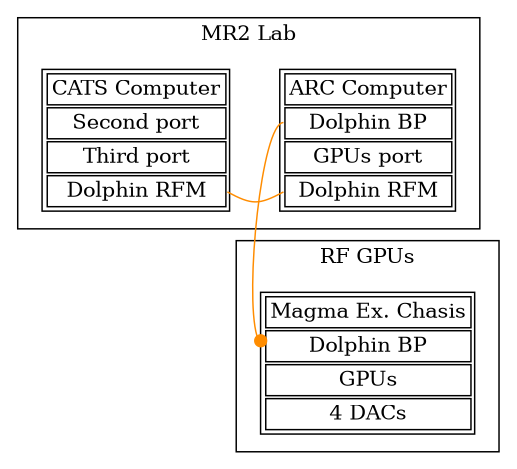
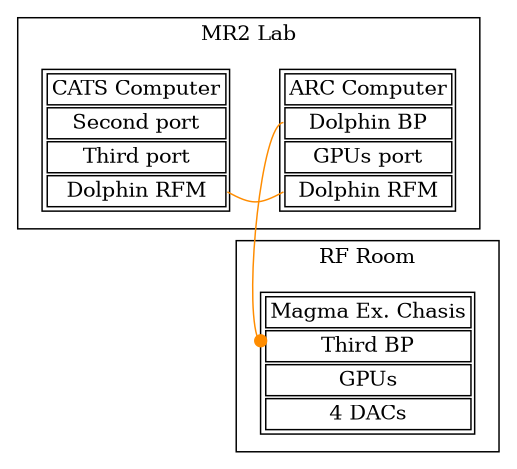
cluster "RF GPUs": label "RF GPUs" -> "RF Room"
node "Magma Ex. Chasis": text "Dolphin BP" -> "Third BP"
